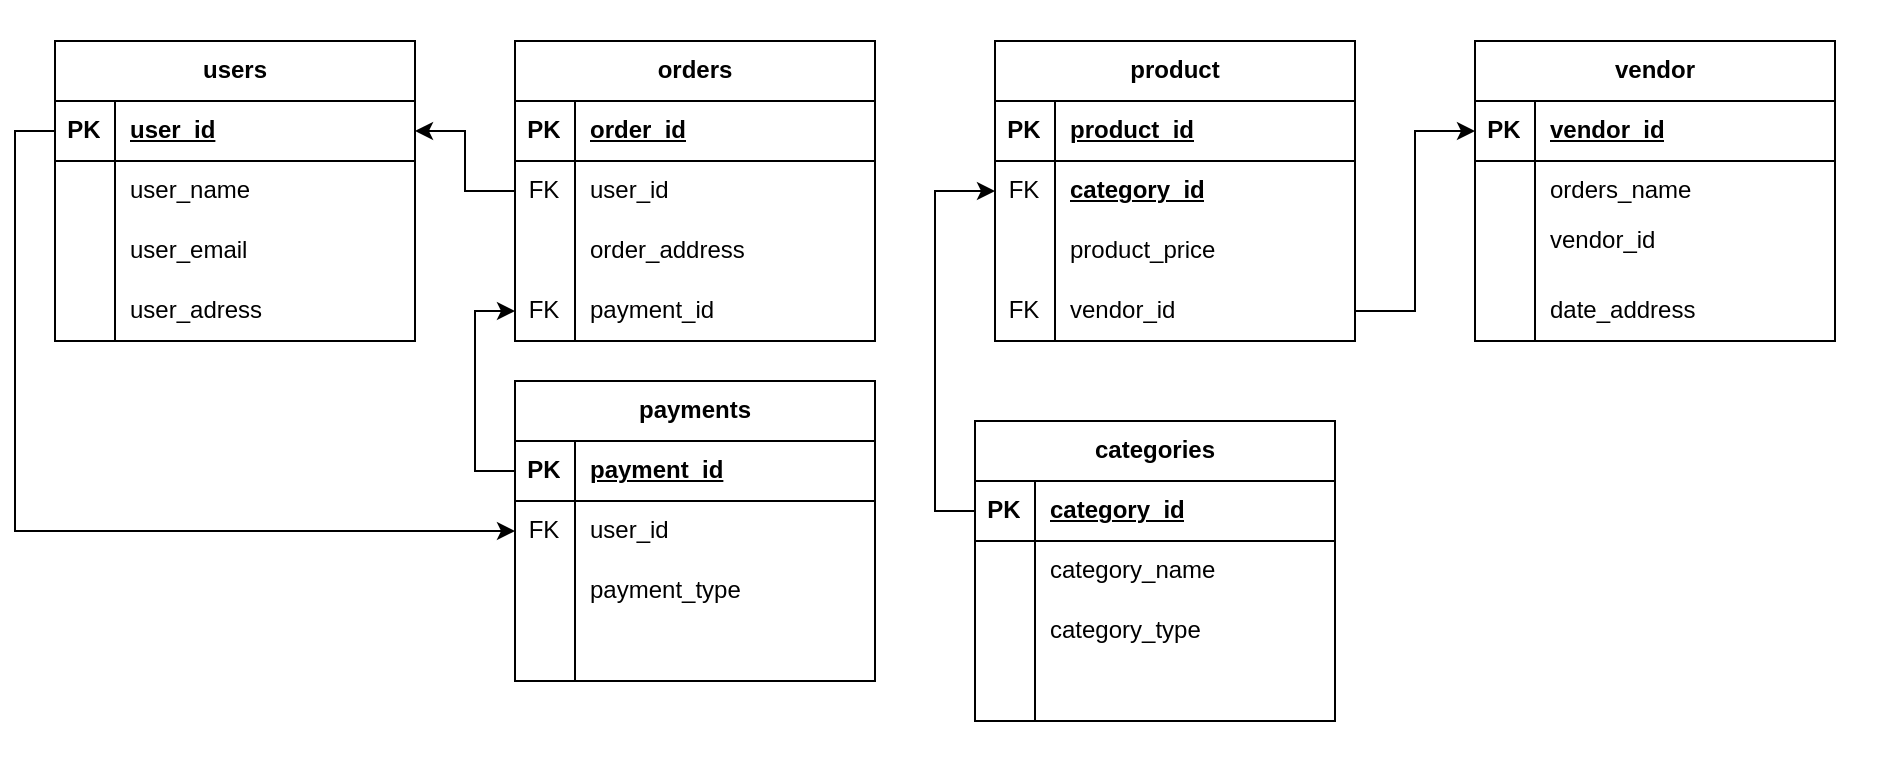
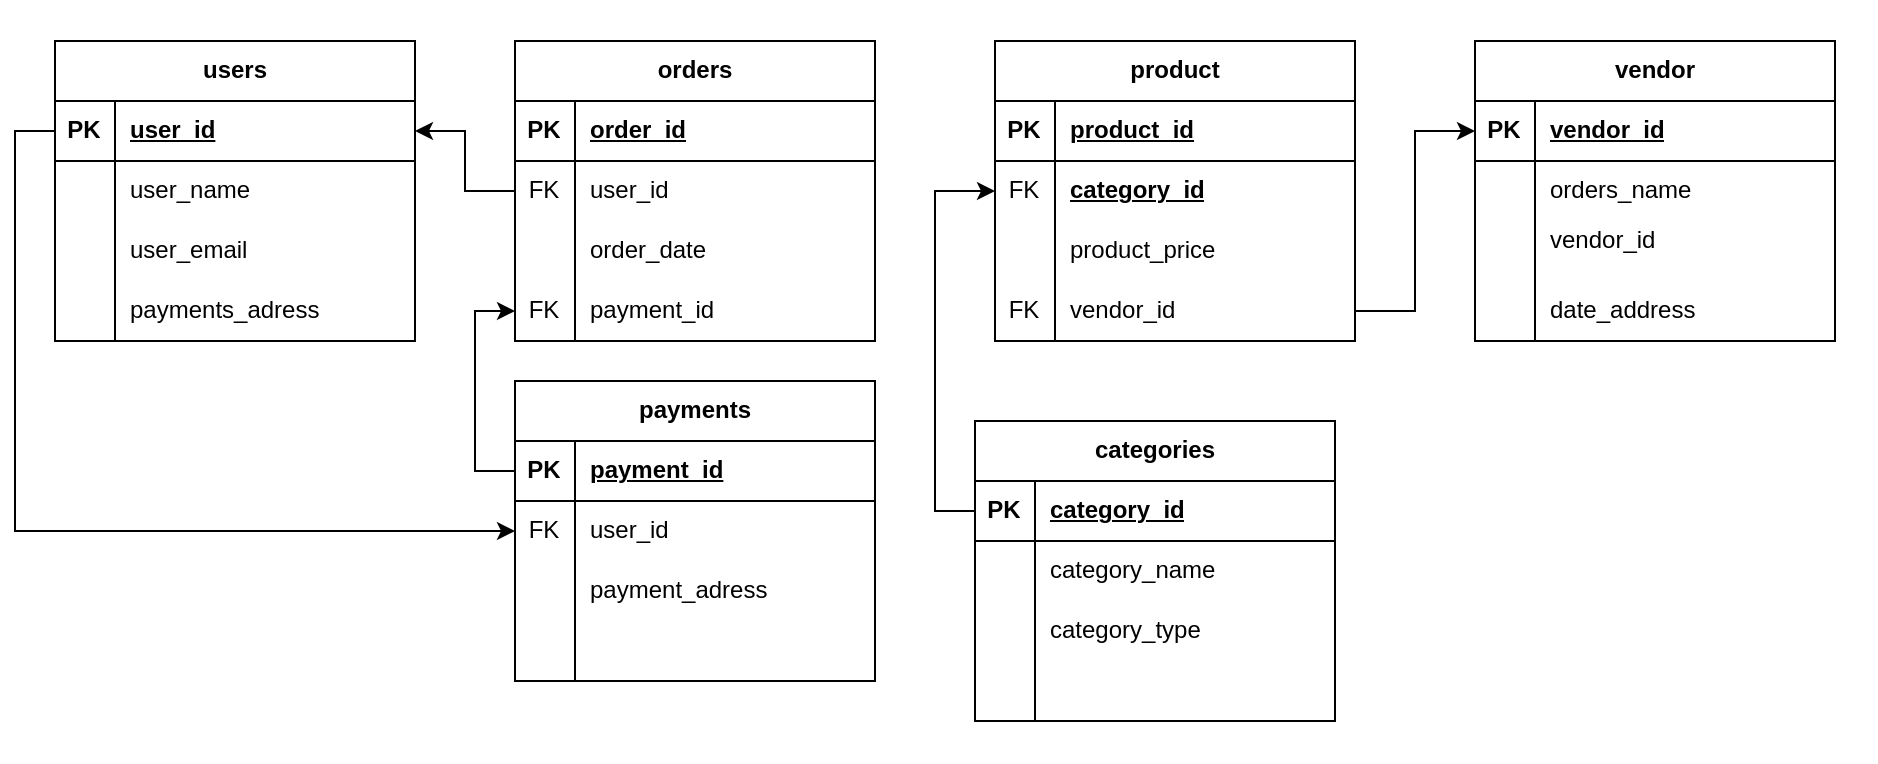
node "order_address": label "order_address" -> "order_date"
node "user_adress": label "user_adress" -> "payments_adress"
node "payment_type": label "payment_type" -> "payment_adress"
